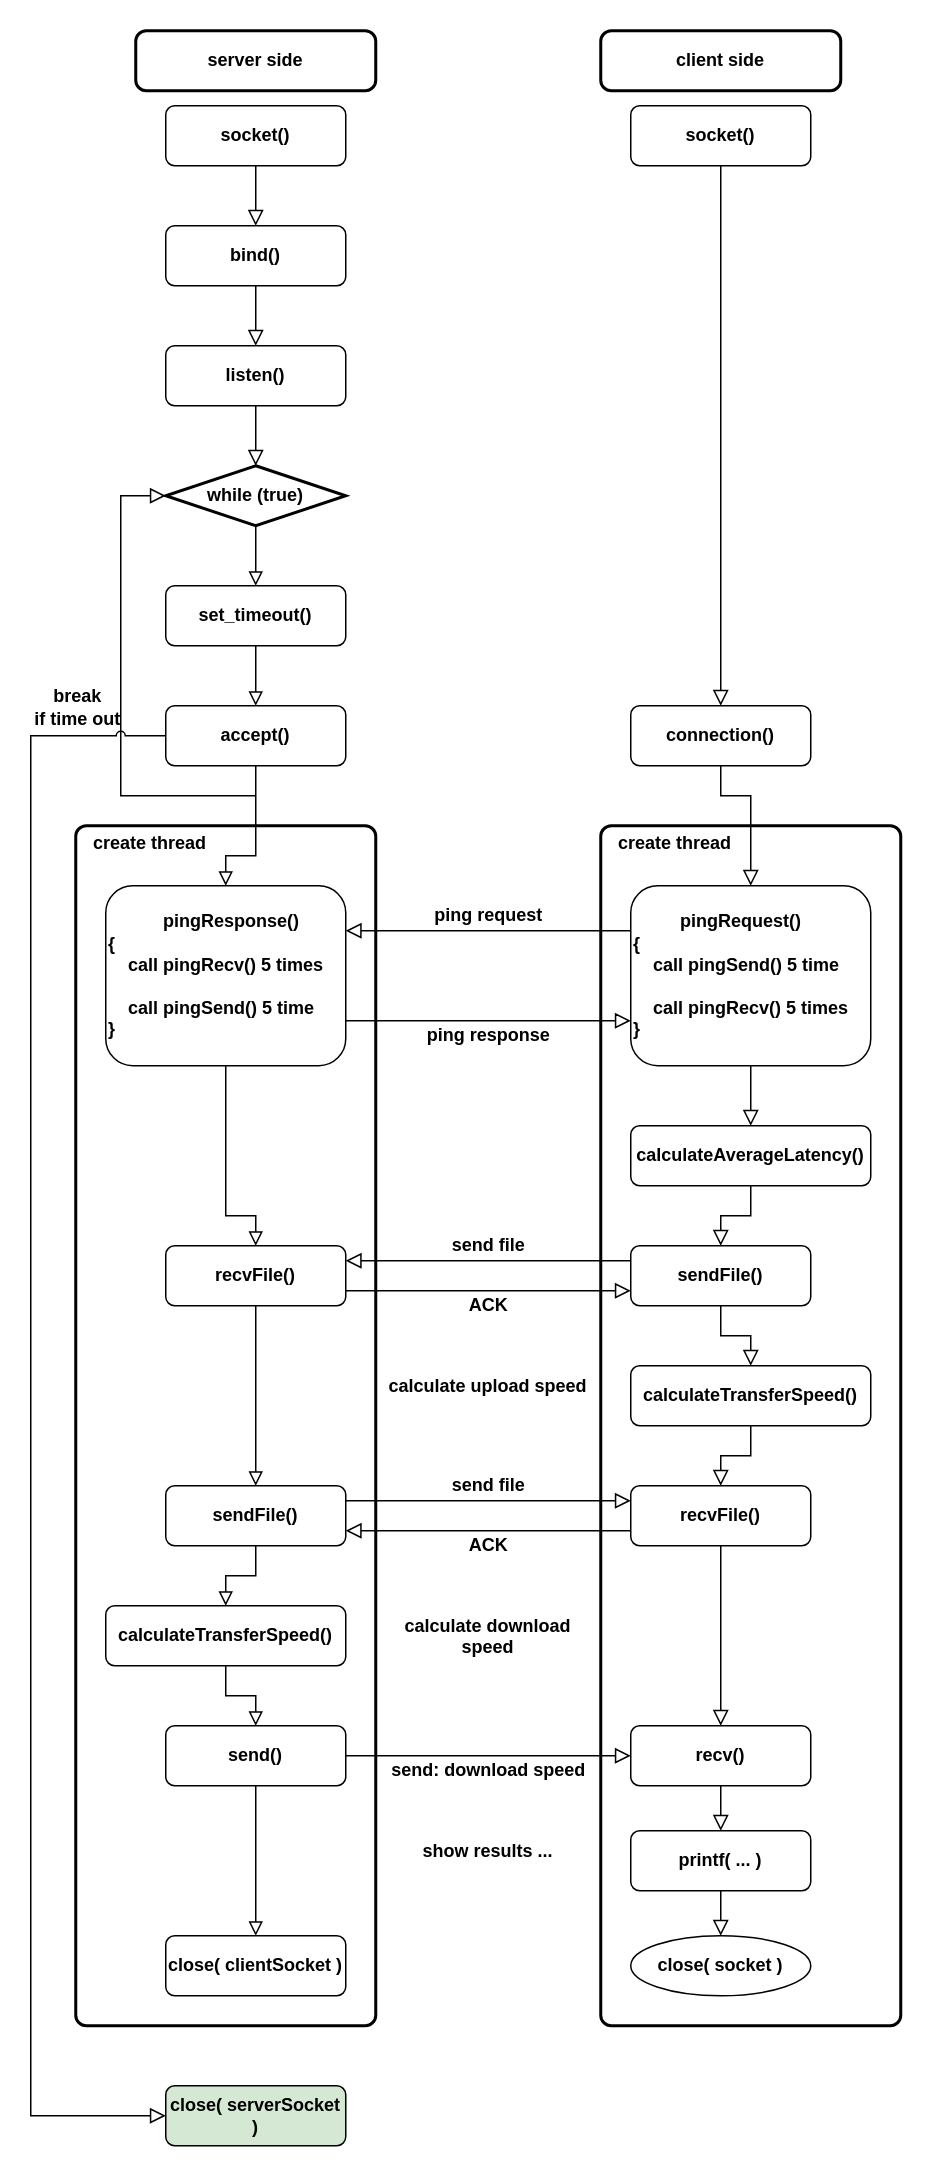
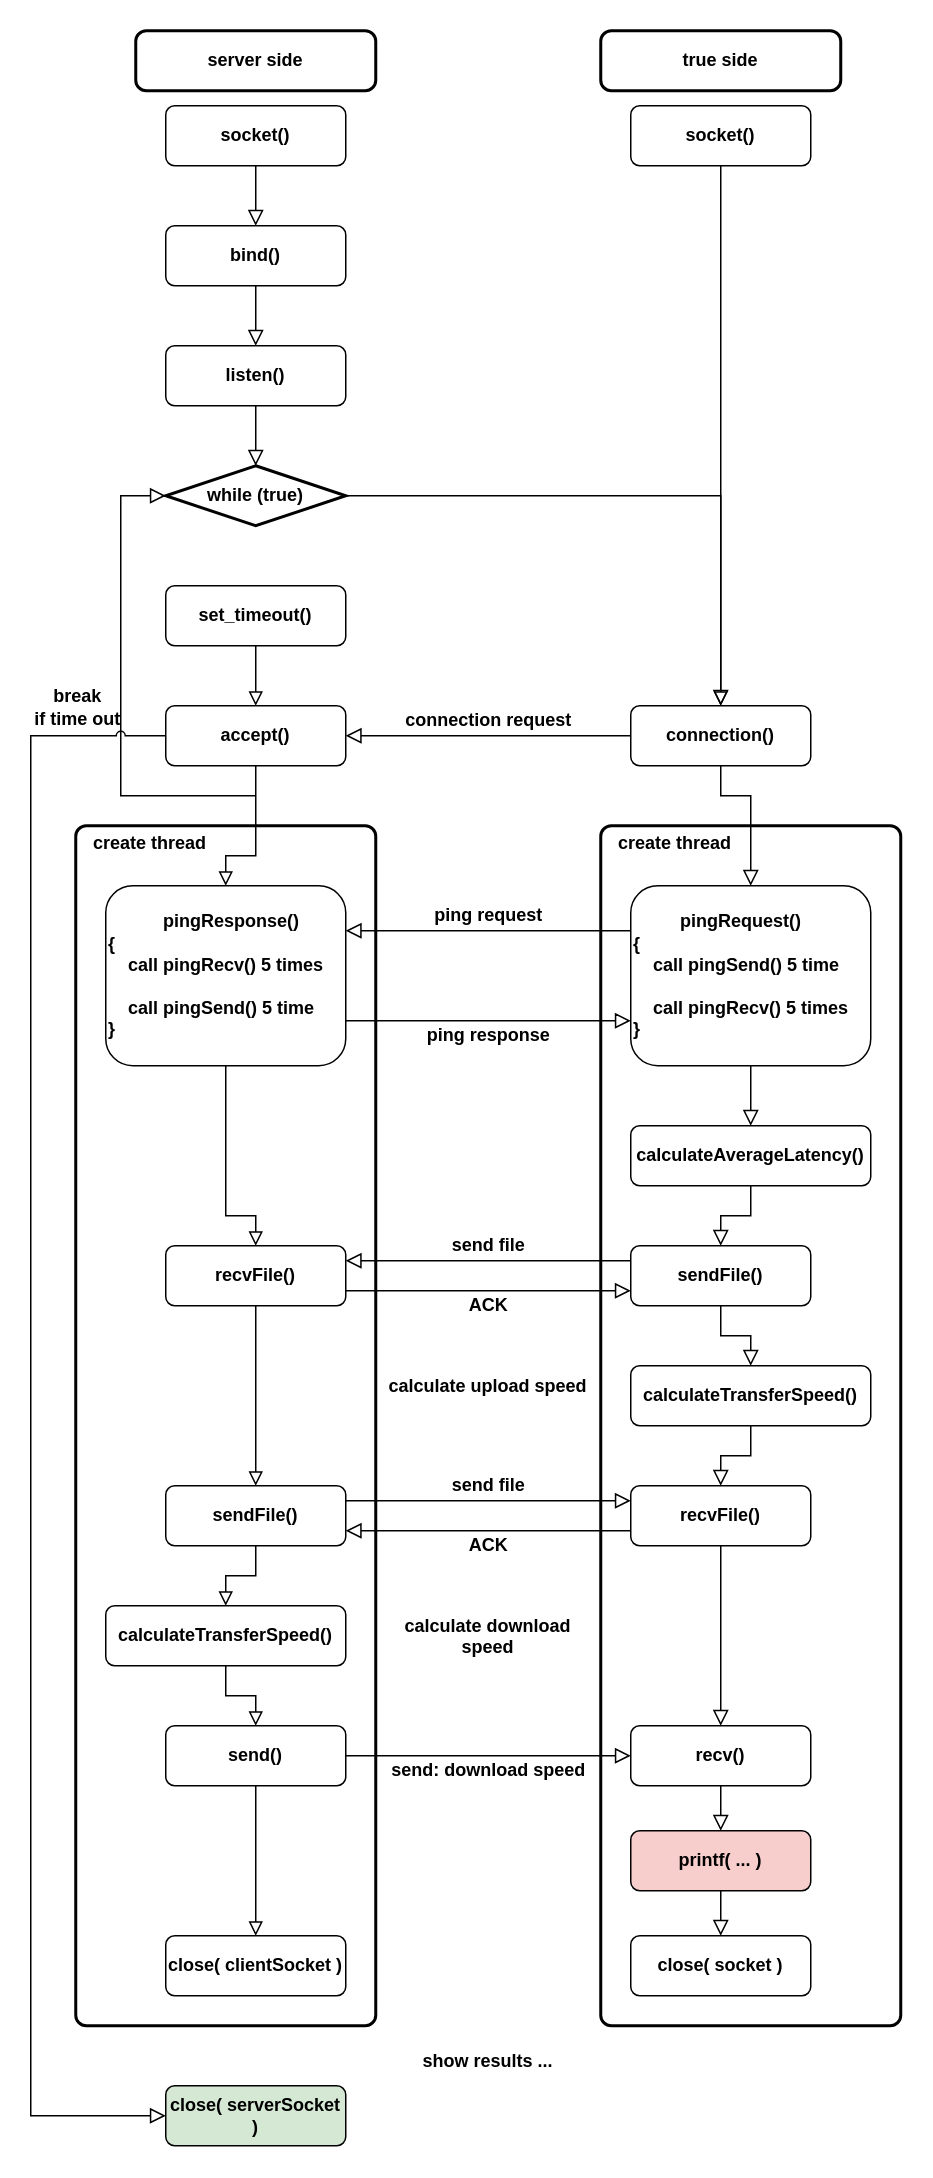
node "client side": label "client side" -> "true side"
edge "while (true)" -> "set_timeout()": now "while (true)" -> "connection()"
edge "connection()" -> "accept()": added, label "connection request"
node "show results ...": moved (488, 1861) -> (488, 2071)
node "printf( ... )": fillcolor #ffffff -> #f8cecc
node "close( socket )": shape ellipse -> rounded rectangle
